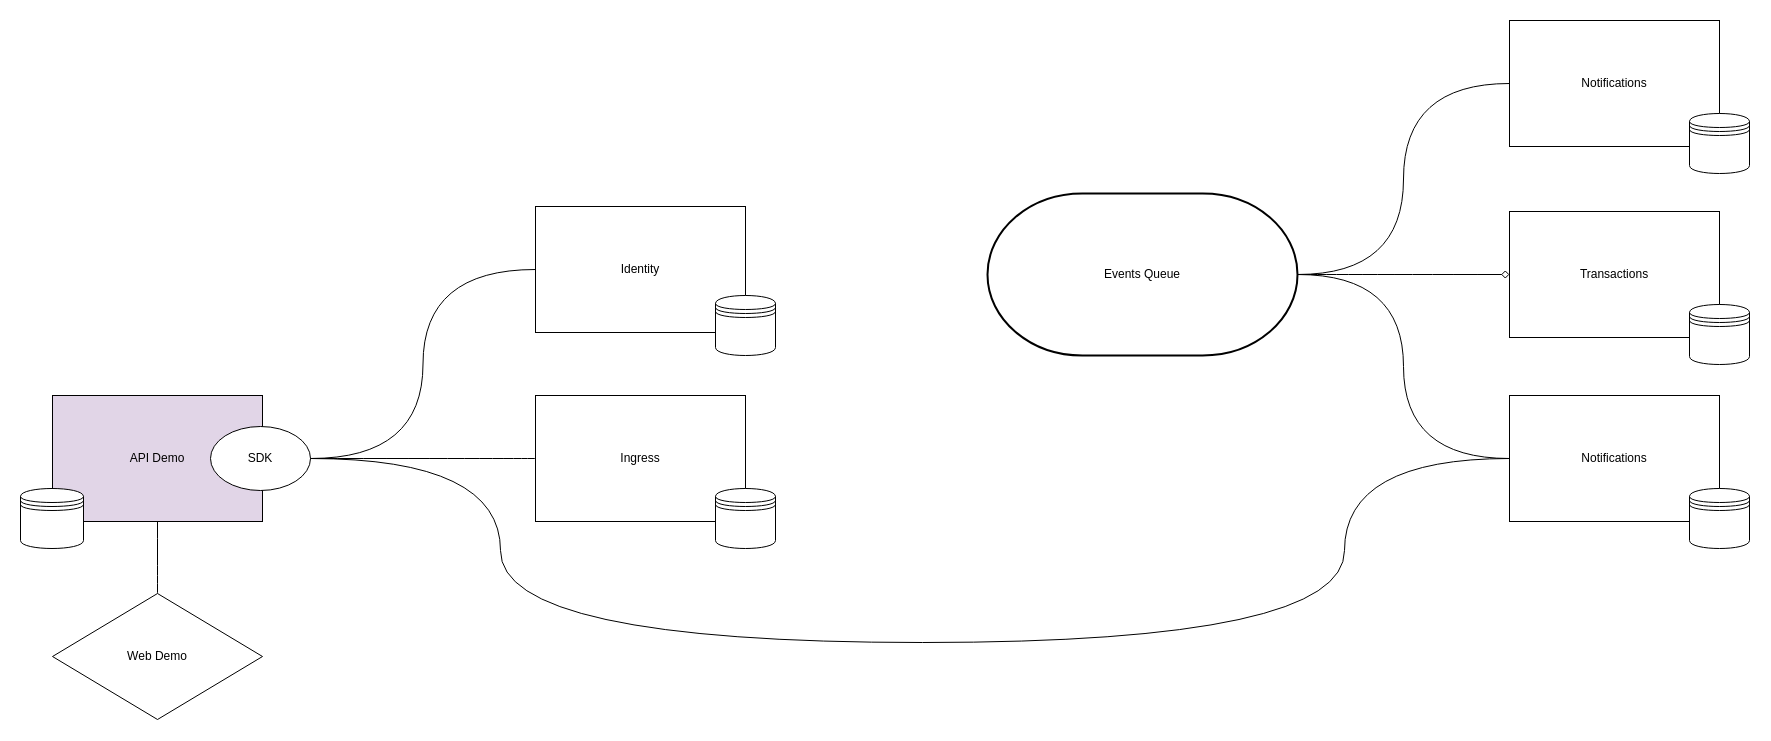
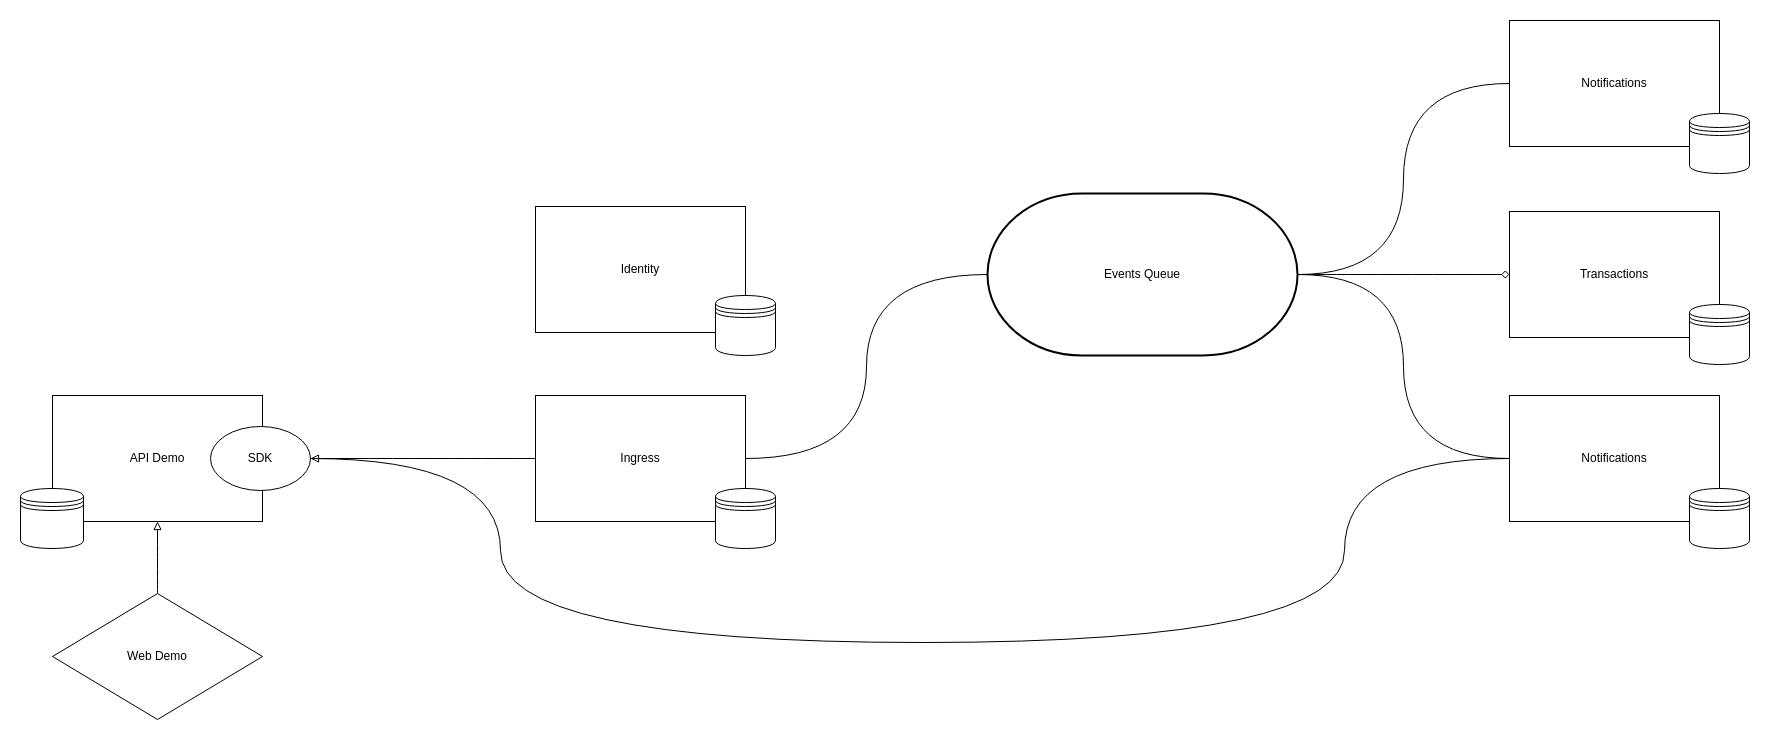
edge "Identity" -- "SDK": removed
edge "Events Queue" -- "Ingress": added
node "API Demo": fillcolor #e1d5e7 -> #ffffff
edge "SDK" -- "Ingress": arrowhead none -> block
edge "API Demo" -- "Web Demo": arrowhead none -> block
